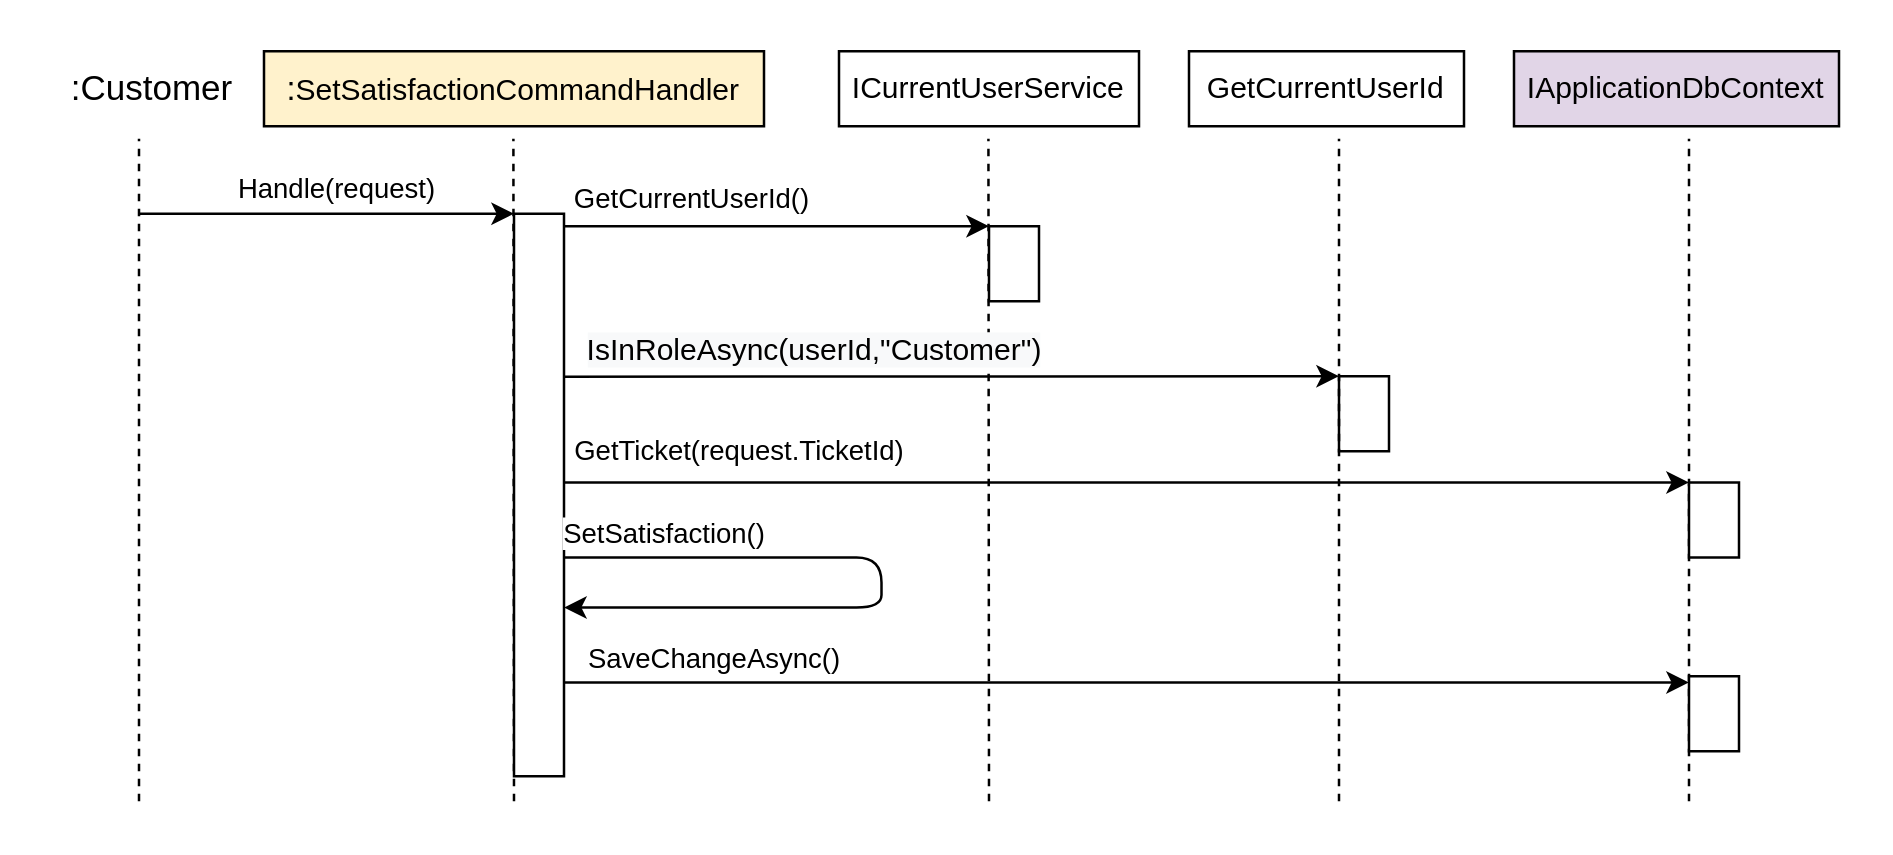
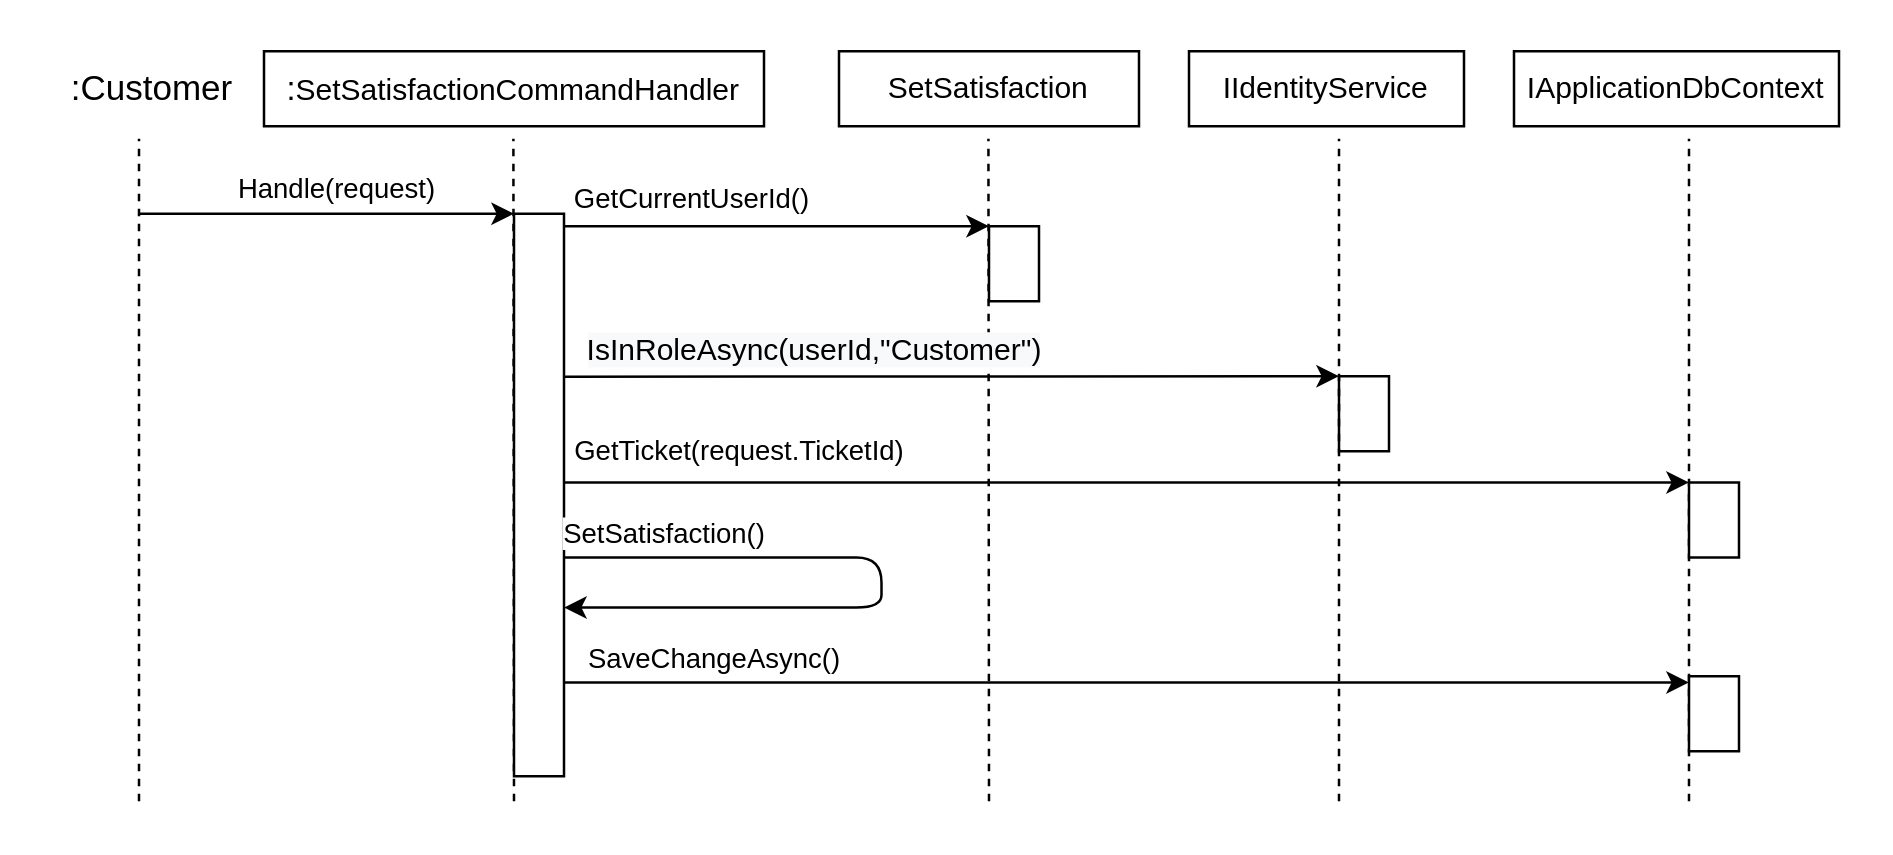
node ":SetSatisfactionCommandHandler": fillcolor #fff2cc -> #ffffff
node "ICurrentUserService": label "ICurrentUserService" -> "SetSatisfaction"
node "GetCurrentUserId": label "GetCurrentUserId" -> "IIdentityService"
node "IApplicationDbContext": fillcolor #e1d5e7 -> #ffffff
